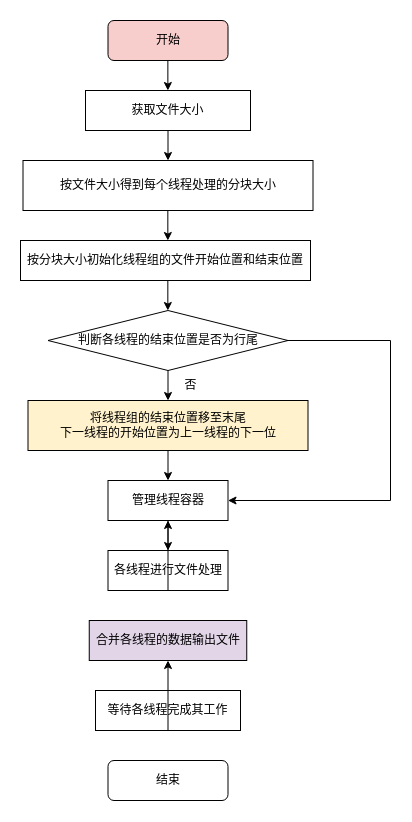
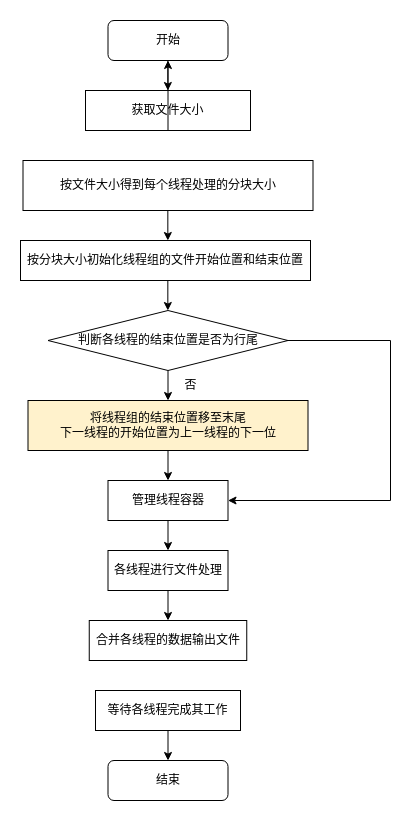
node "开始": fillcolor #f8cecc -> #ffffff
edge "获取文件大小" -> "按文件大小得到每个线程处理的分块大小": now "获取文件大小" -> "开始"
edge "各线程进行文件处理" -> "管理线程容器": now "各线程进行文件处理" -> "合并各线程的数据输出文件"
node "合并各线程的数据输出文件": fillcolor #e1d5e7 -> #ffffff
edge "等待各线程完成其工作" -> "合并各线程的数据输出文件": now "等待各线程完成其工作" -> "结束"
